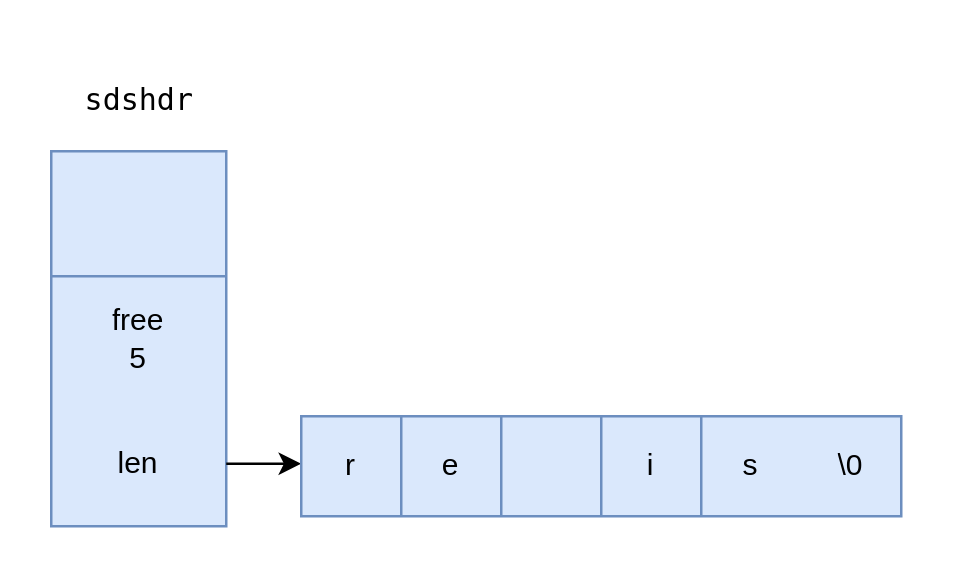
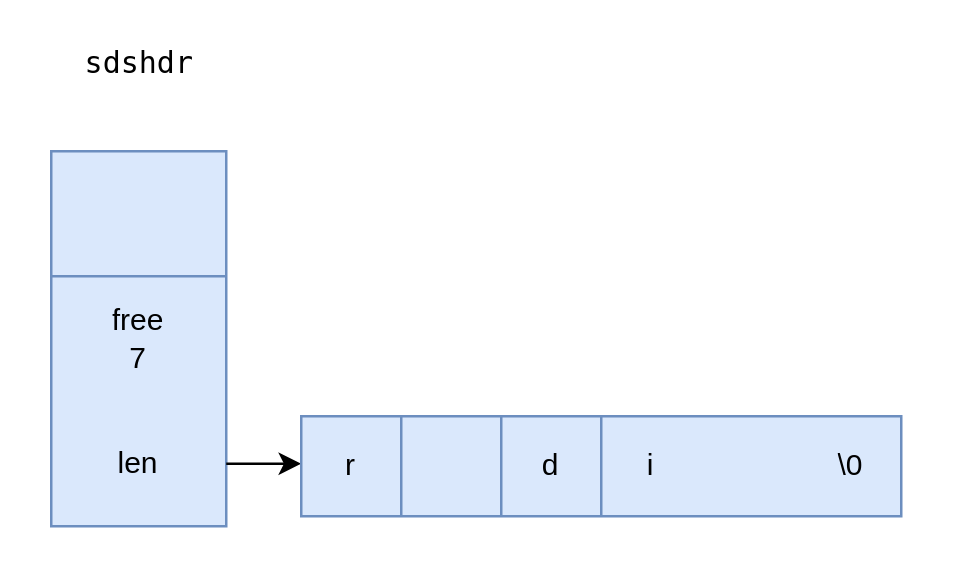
node "sdshdr": moved (139, 101) -> (139, 64)
node "free 5": label "free 5" -> "free 7"
node "e": removed
node "d": added
node "s": removed
